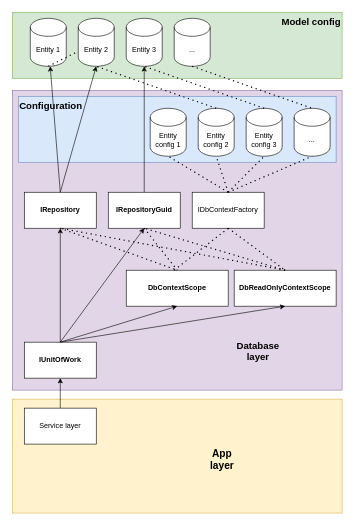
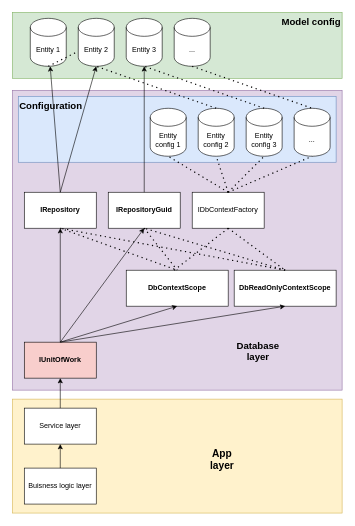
node "IUnitOfWork": fillcolor #ffffff -> #f8cecc
edge "Buisness logic layer" -> "Service layer": added
node "Buisness logic layer": added
